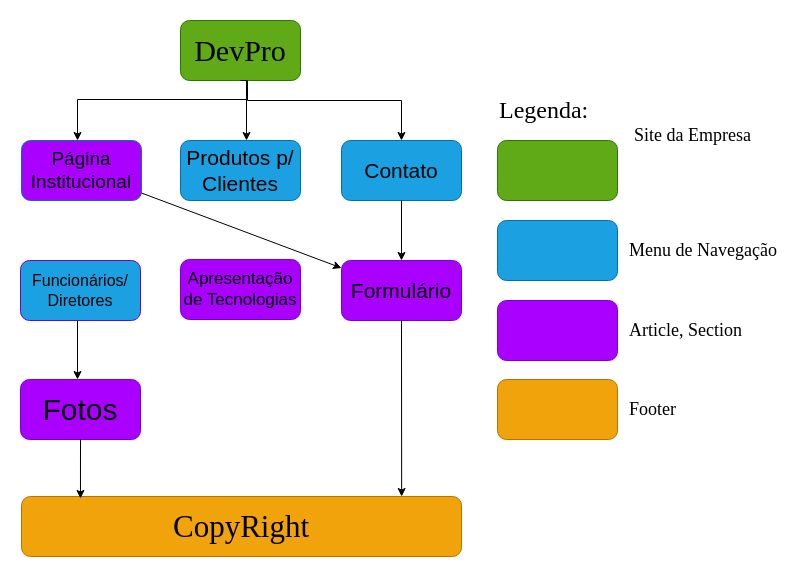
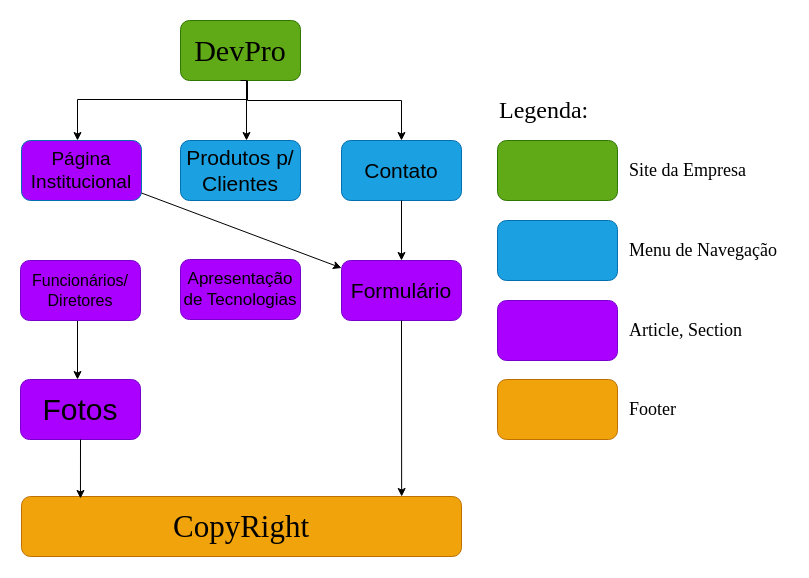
node "Site da Empresa": moved (713, 136) -> (708, 171)
node "Funcionários/ Diretores": fillcolor #1ba1e2 -> #aa00ff
